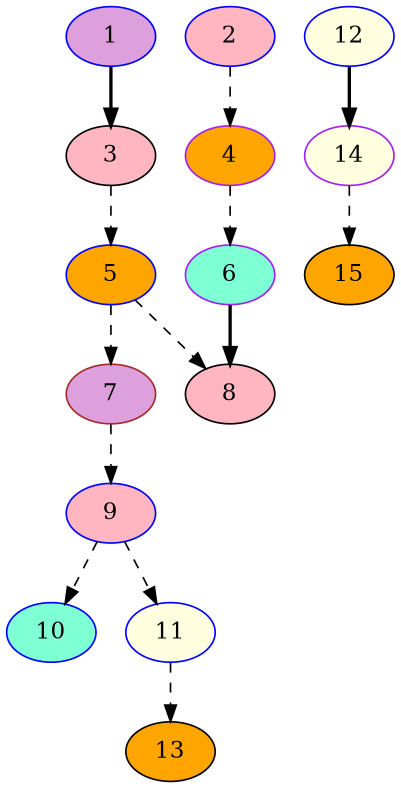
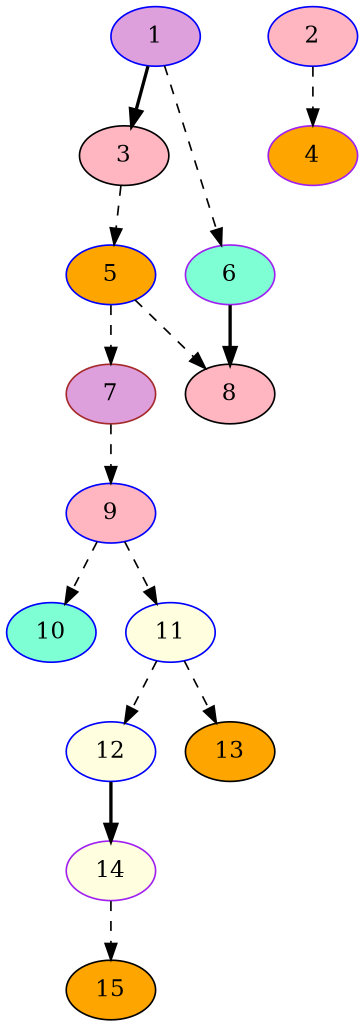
edge "4" -> "6": now "1" -> "6"
edge "11" -> "12": added
